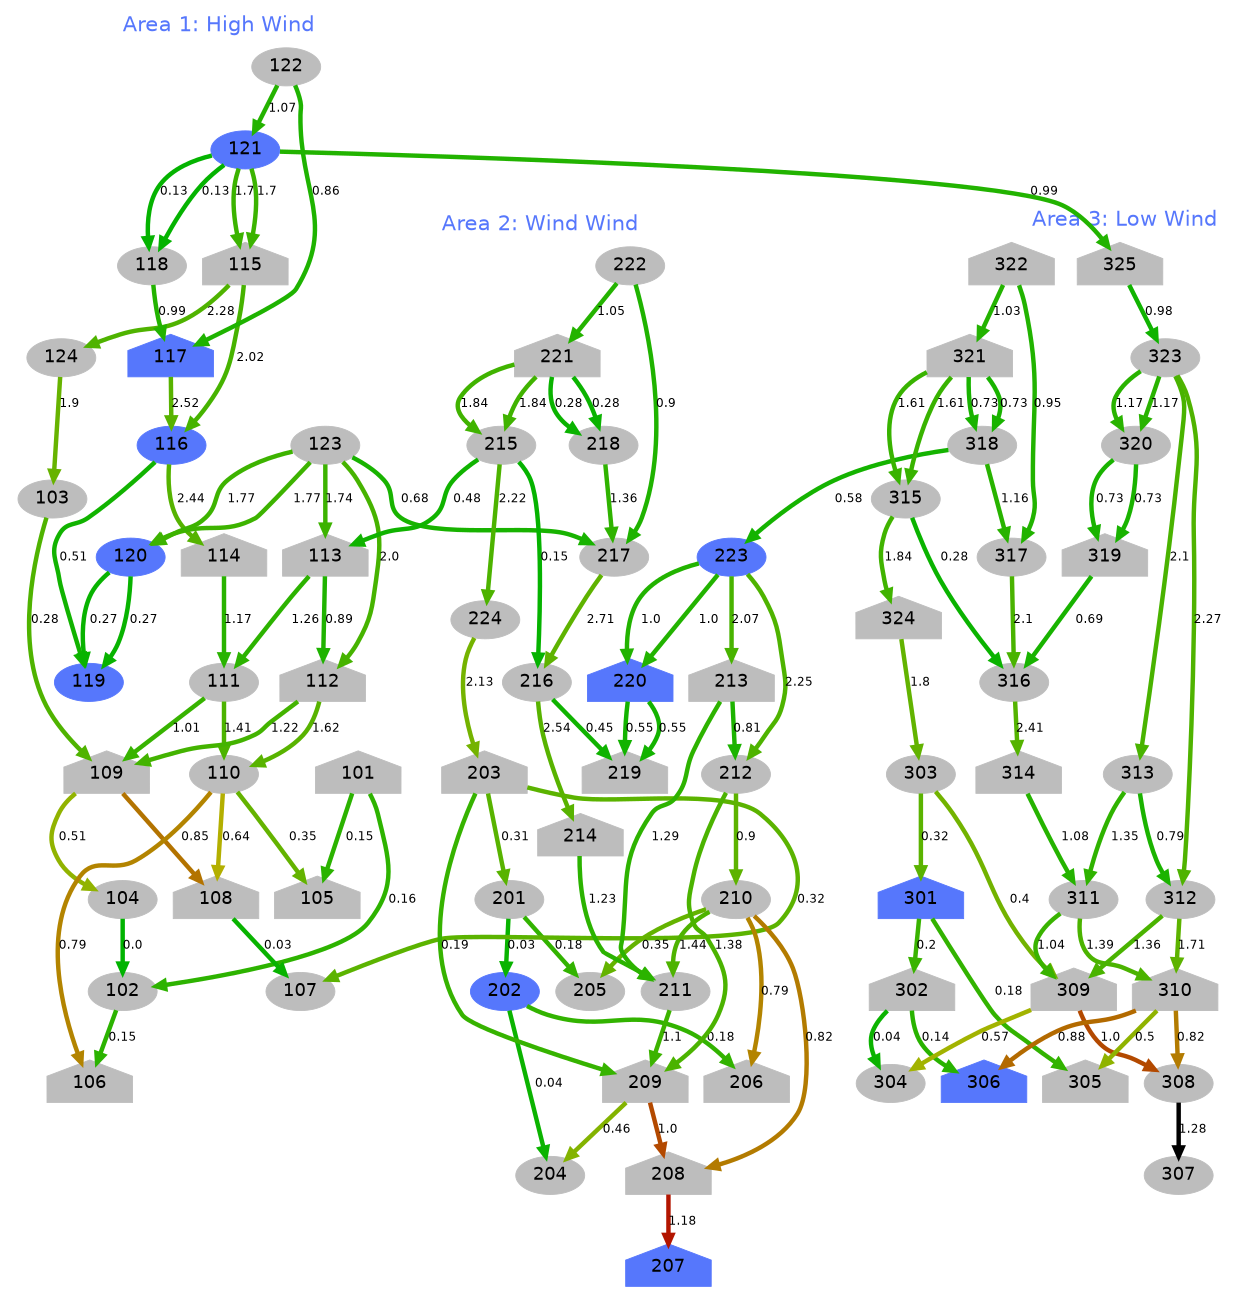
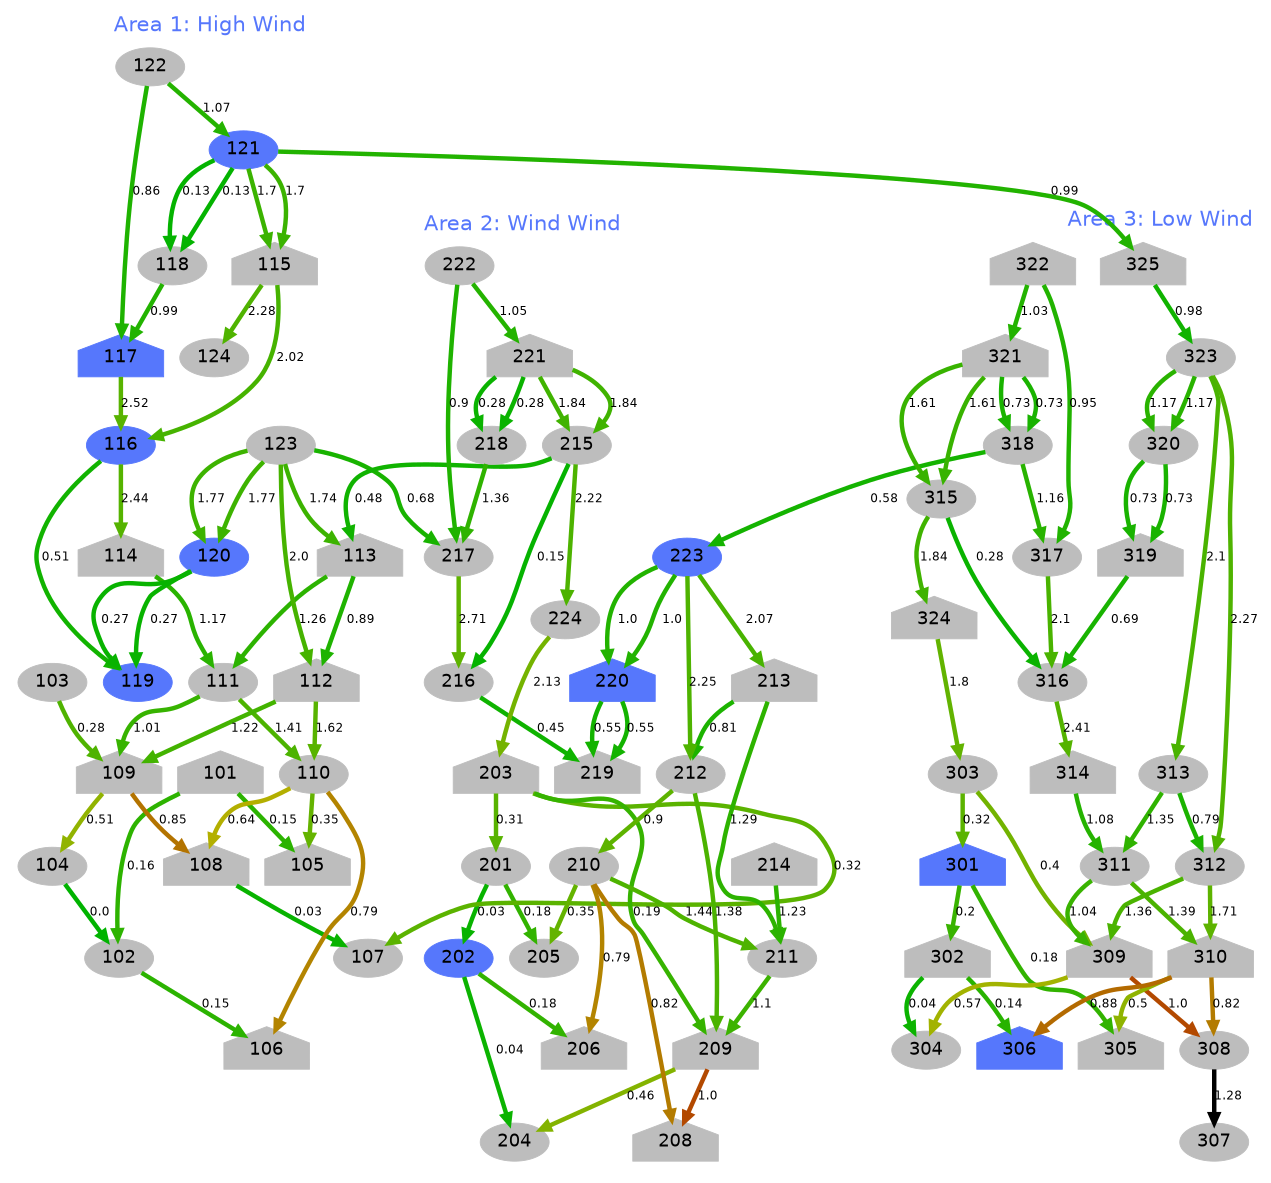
edge "124" -> "103": removed, label "1.9"
edge "216" -> "214": removed, label "2.54"
node "207": removed
